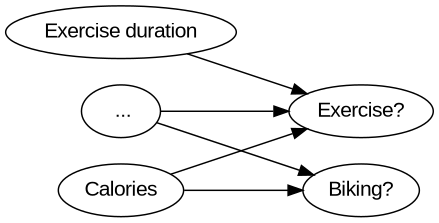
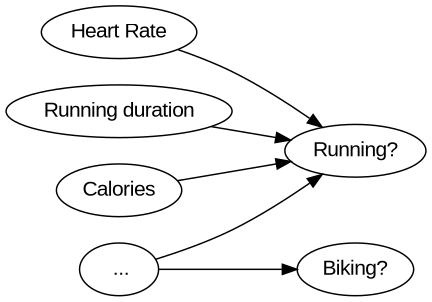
node "Heart Rate": added
node "Exercise duration": label "Exercise duration" -> "Running duration"
node "Exercise?": label "Exercise?" -> "Running?"
edge "Calories" -> "Biking?": removed
